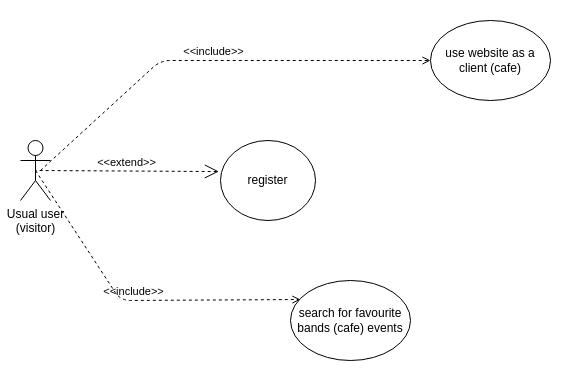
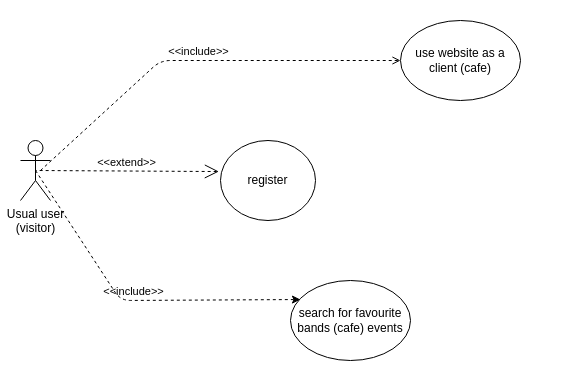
node "use website as a client (cafe)": moved (491, 61) -> (461, 61)
edge "Usual user (visitor)" -> "search for favourite bands (cafe) events": arrowhead open -> classic
